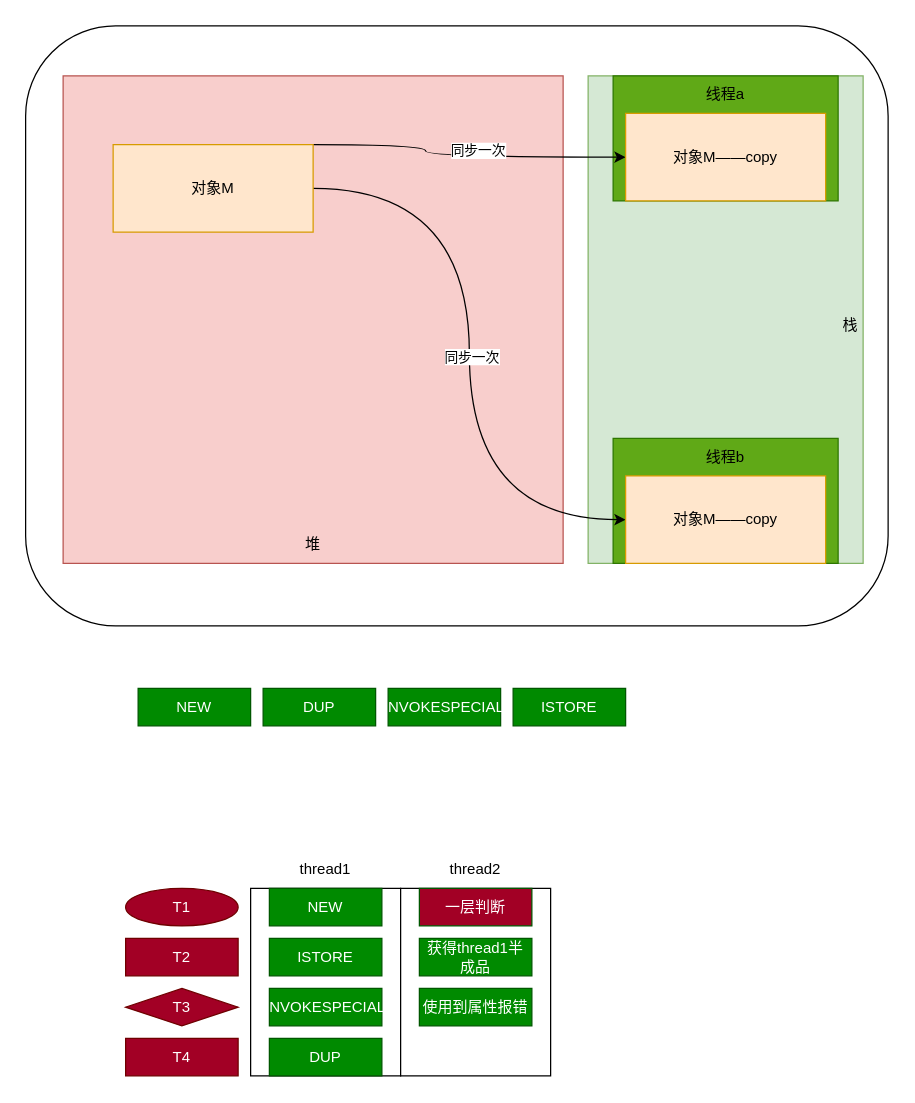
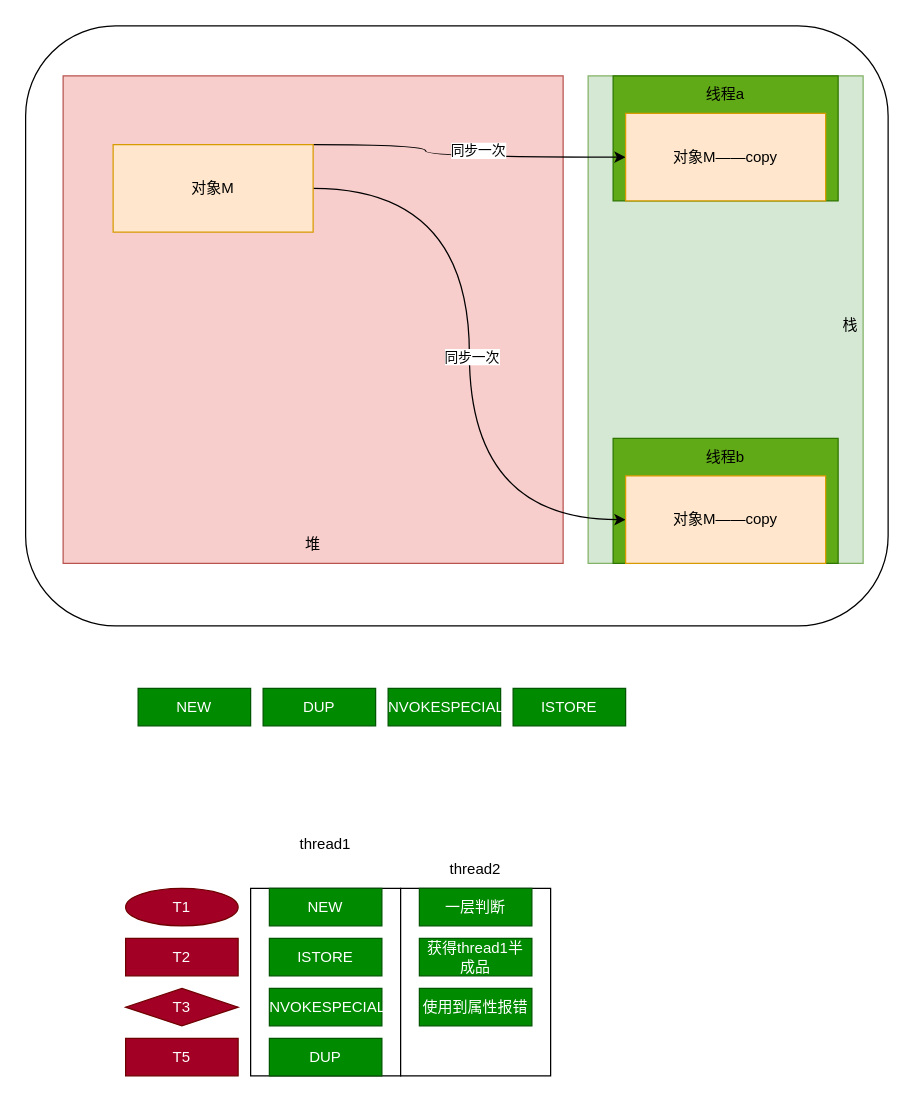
node "thread1": moved (326, 869) -> (326, 844)
node "一层判断": fillcolor #a20025 -> #008a00
node "T4": label "T4" -> "T5"
